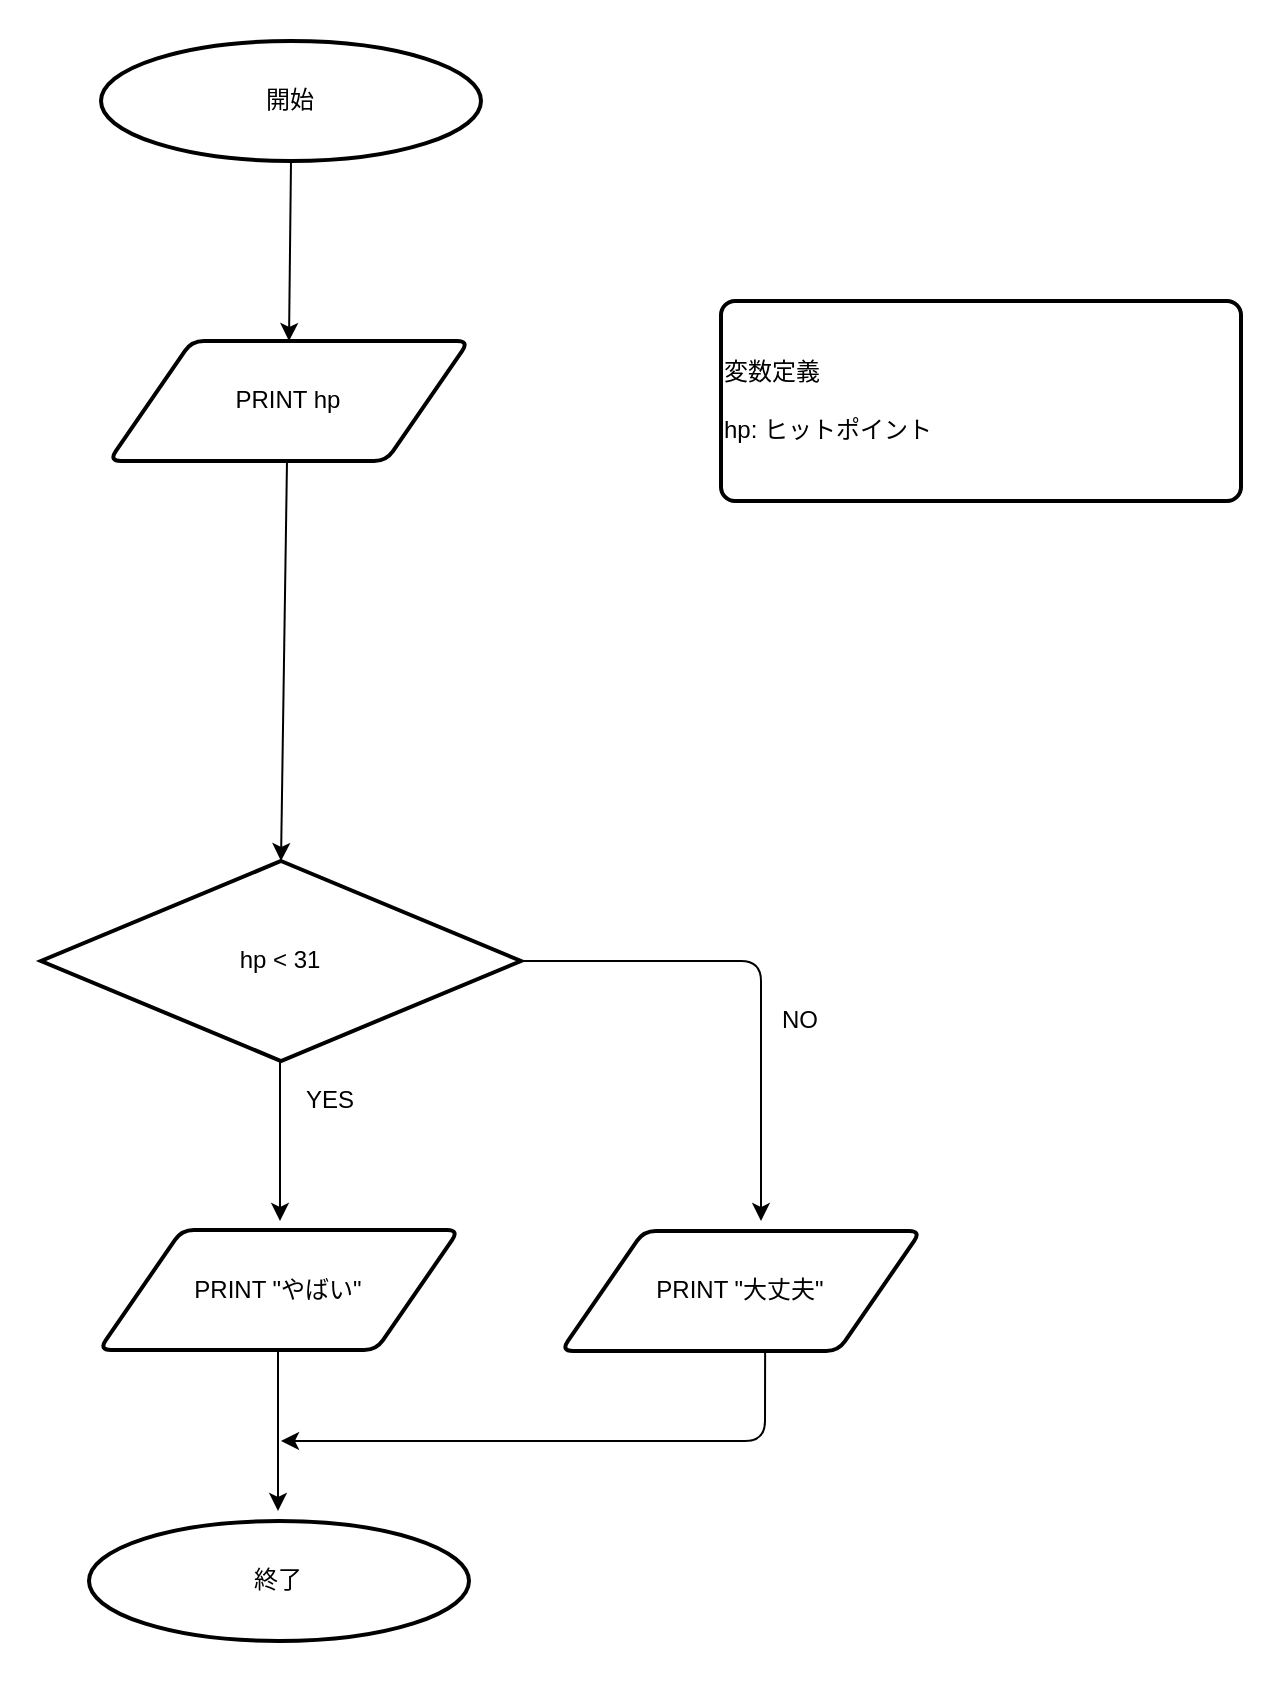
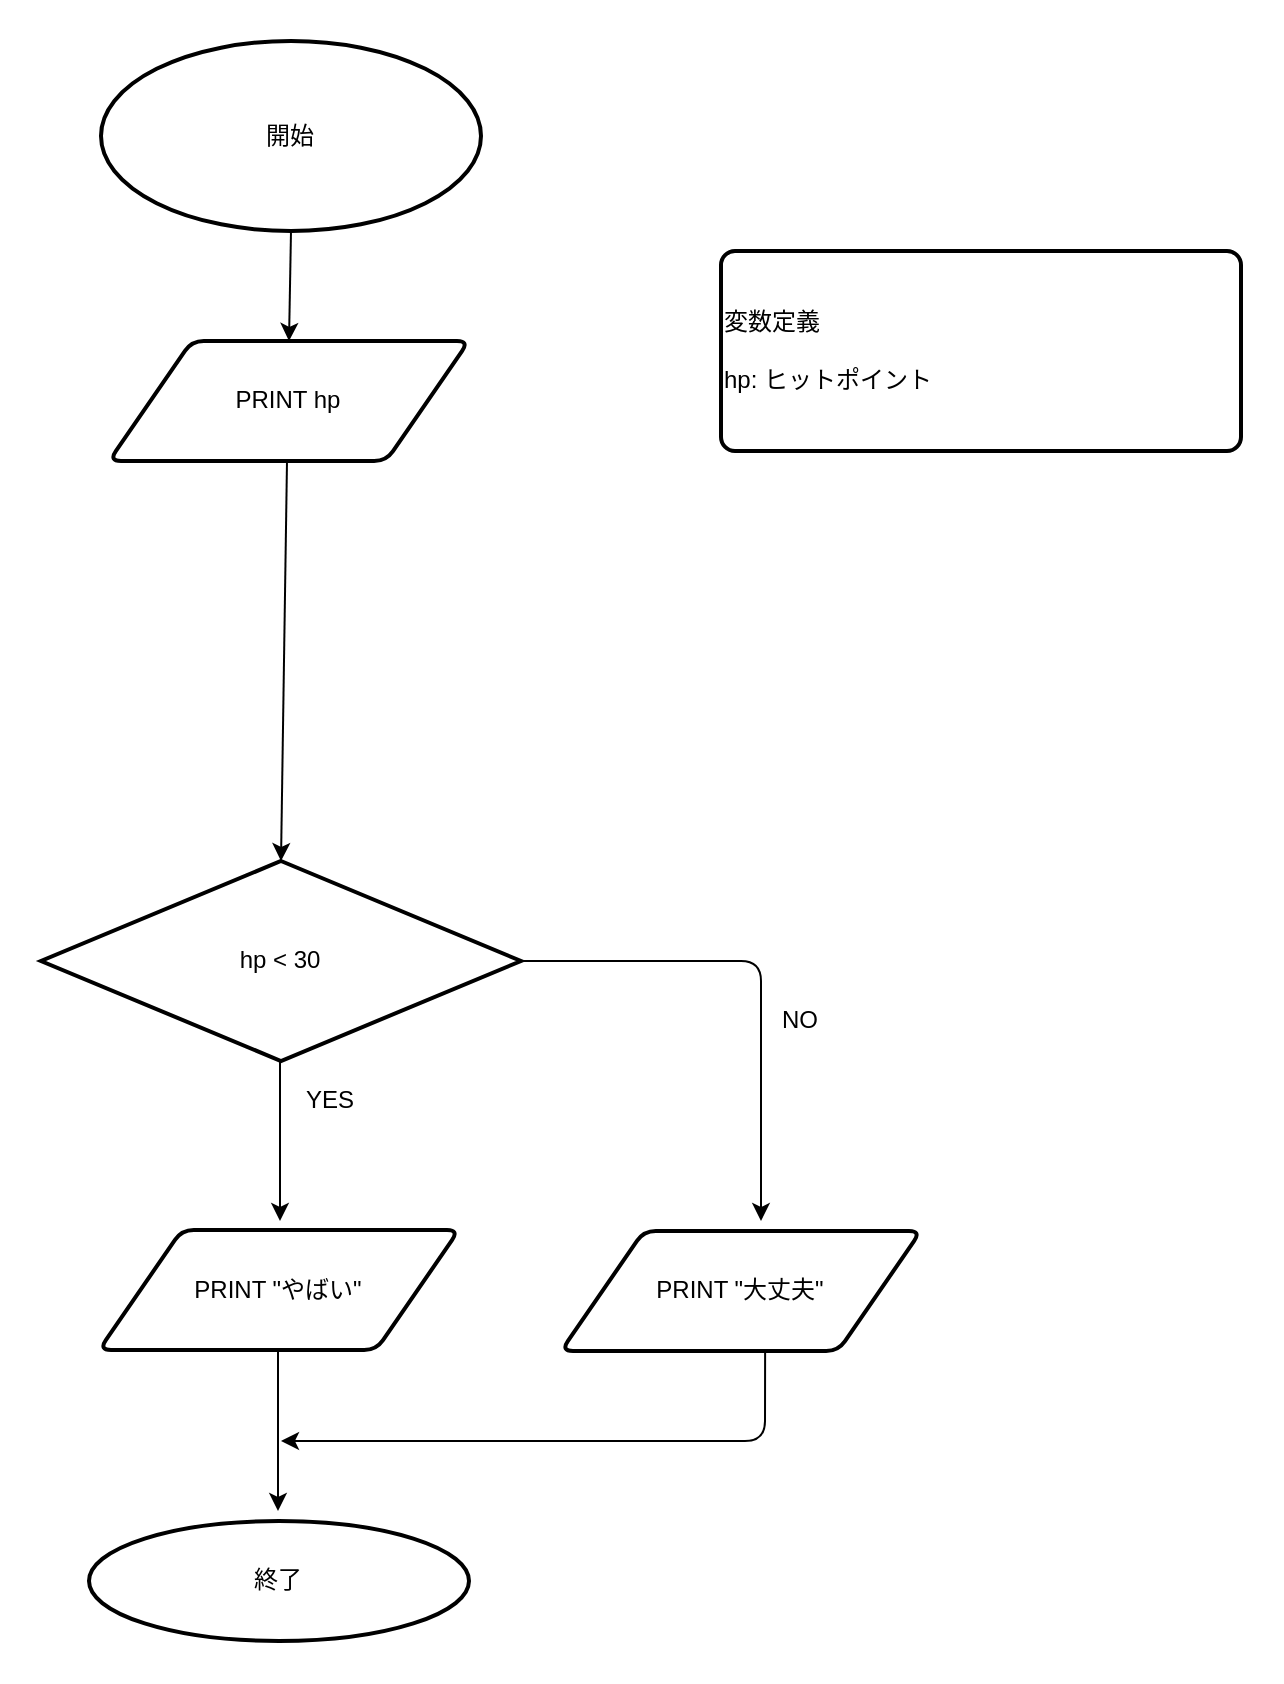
node "開始": size 380x120 -> 380x190
node "変数定義 hp: ヒットポイント": moved (981, 401) -> (981, 351)
node "hp < 31": label "hp < 31" -> "hp < 30"
